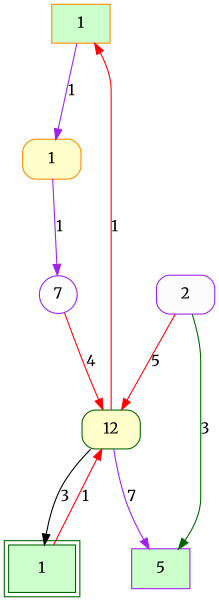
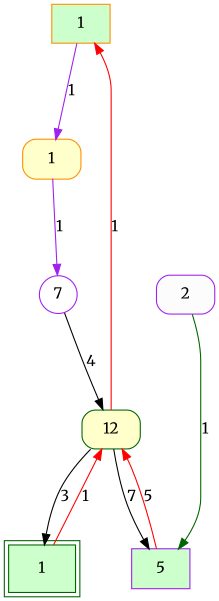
edge "7" -> "12": color red -> black
edge "2" -> "12": now "5" -> "12"
edge "2" -> "5": label "3" -> "1"
edge "12" -> "5": color purple -> black
